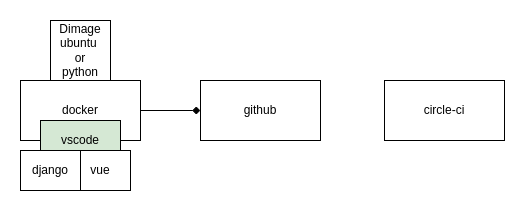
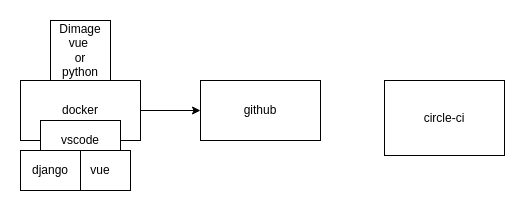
node "Dimage ubuntu or python": label "Dimage ubuntu or python" -> "Dimage vue or python"
edge "docker" -> "github": arrowhead diamond -> classic
node "circle-ci": size 120x60 -> 120x75
node "vscode": fillcolor #d5e8d4 -> #ffffff
